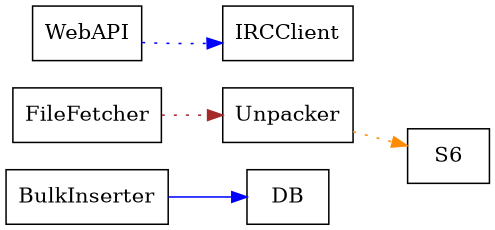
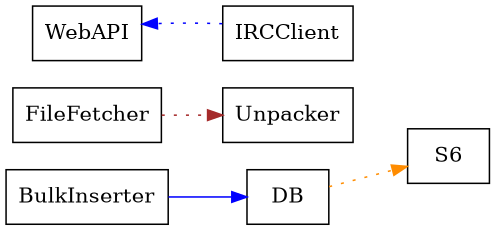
edge "WebAPI" -> "IRCClient": reversed
edge "Unpacker" -> "S6": now "DB" -> "S6"
